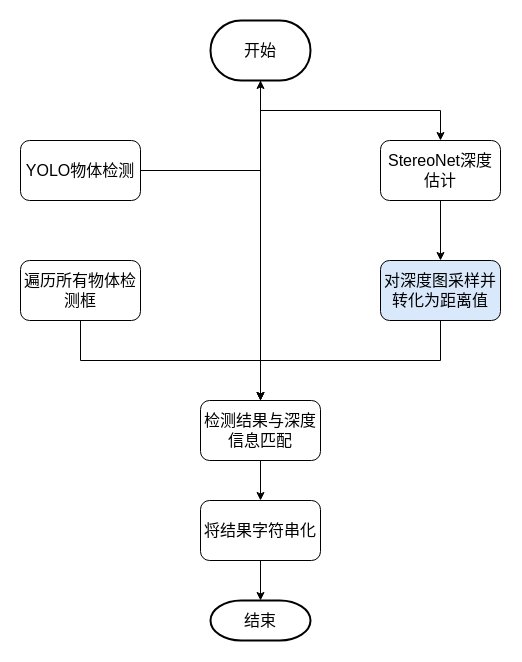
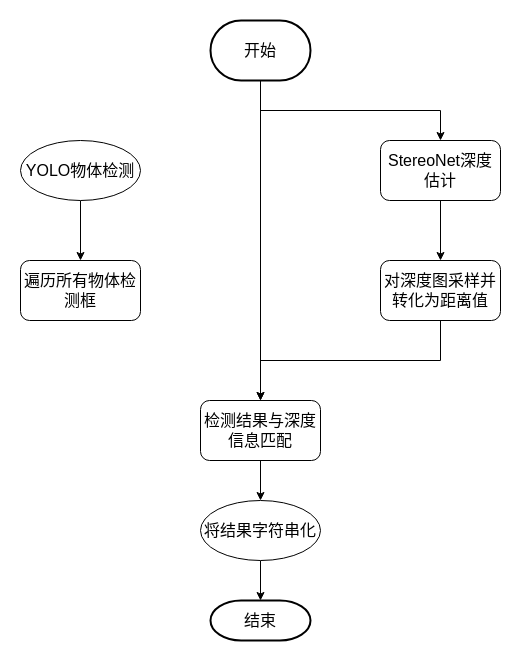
node "YOLO物体检测": shape rounded rectangle -> ellipse
edge "YOLO物体检测" -> "开始": now "YOLO物体检测" -> "遍历所有物体检测框"
node "对深度图采样并转化为距离值": fillcolor #dae8fc -> #ffffff
edge "遍历所有物体检测框" -> "检测结果与深度信息匹配": removed
node "将结果字符串化": shape rounded rectangle -> ellipse
